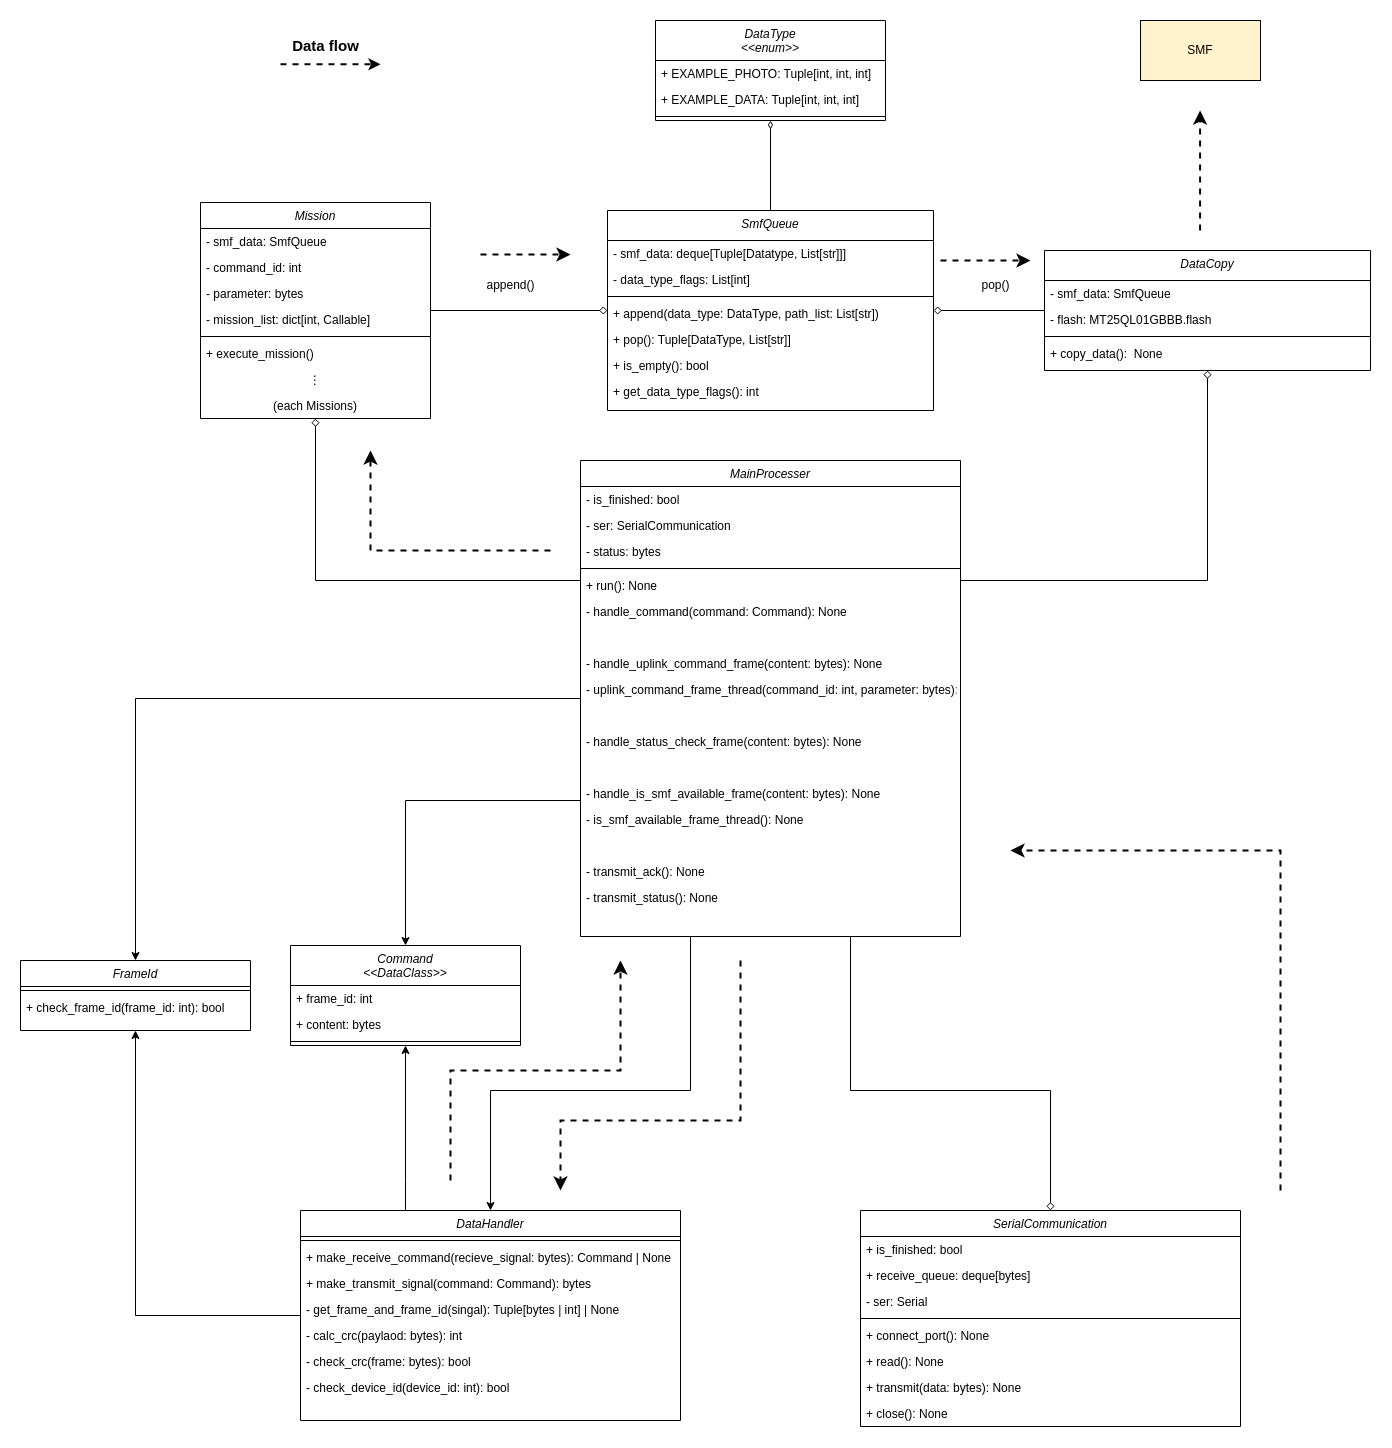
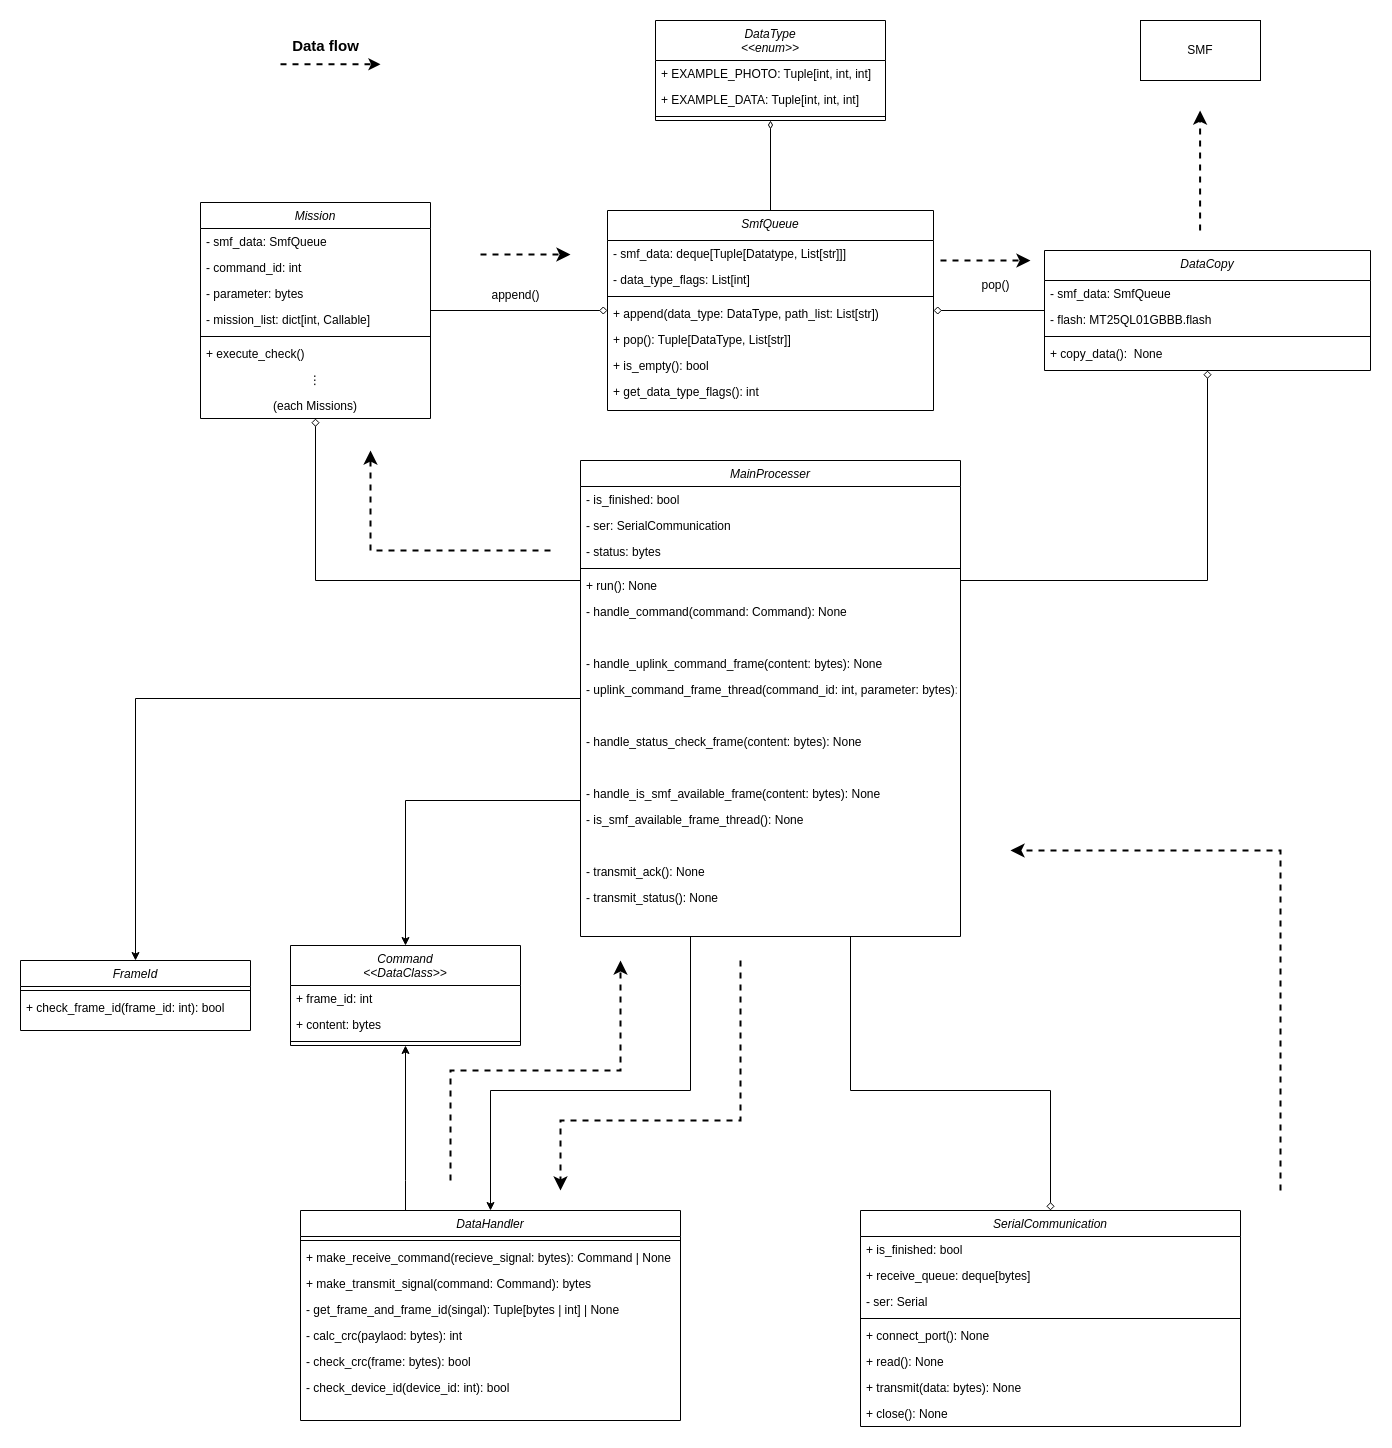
node "SMF": fillcolor #fff2cc -> #ffffff
node "append()": moved (511, 286) -> (516, 296)
node "+ execute_mission()": label "+ execute_mission()" -> "+ execute_check()"
edge "DataHandler" -> "FrameId": removed
